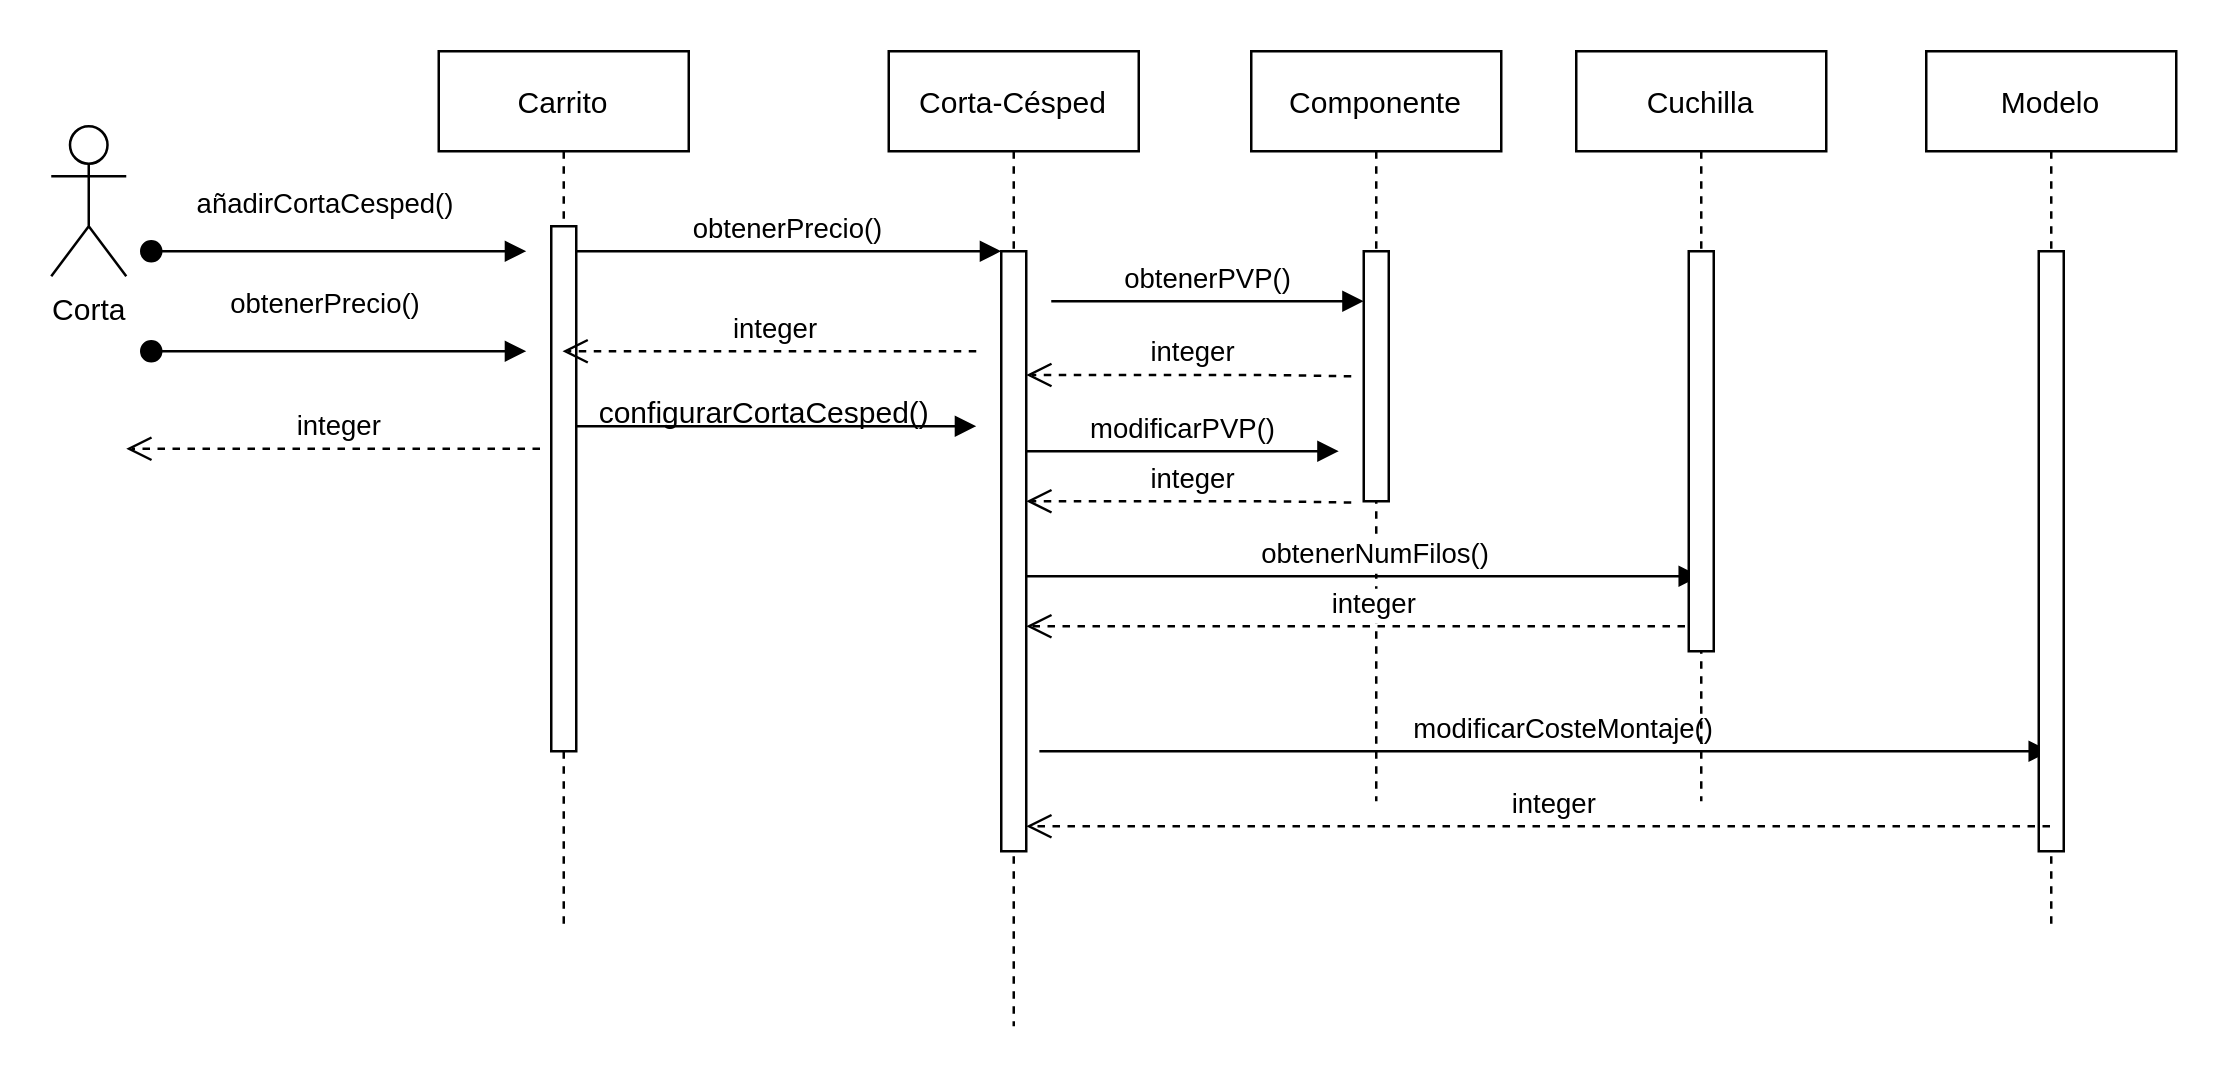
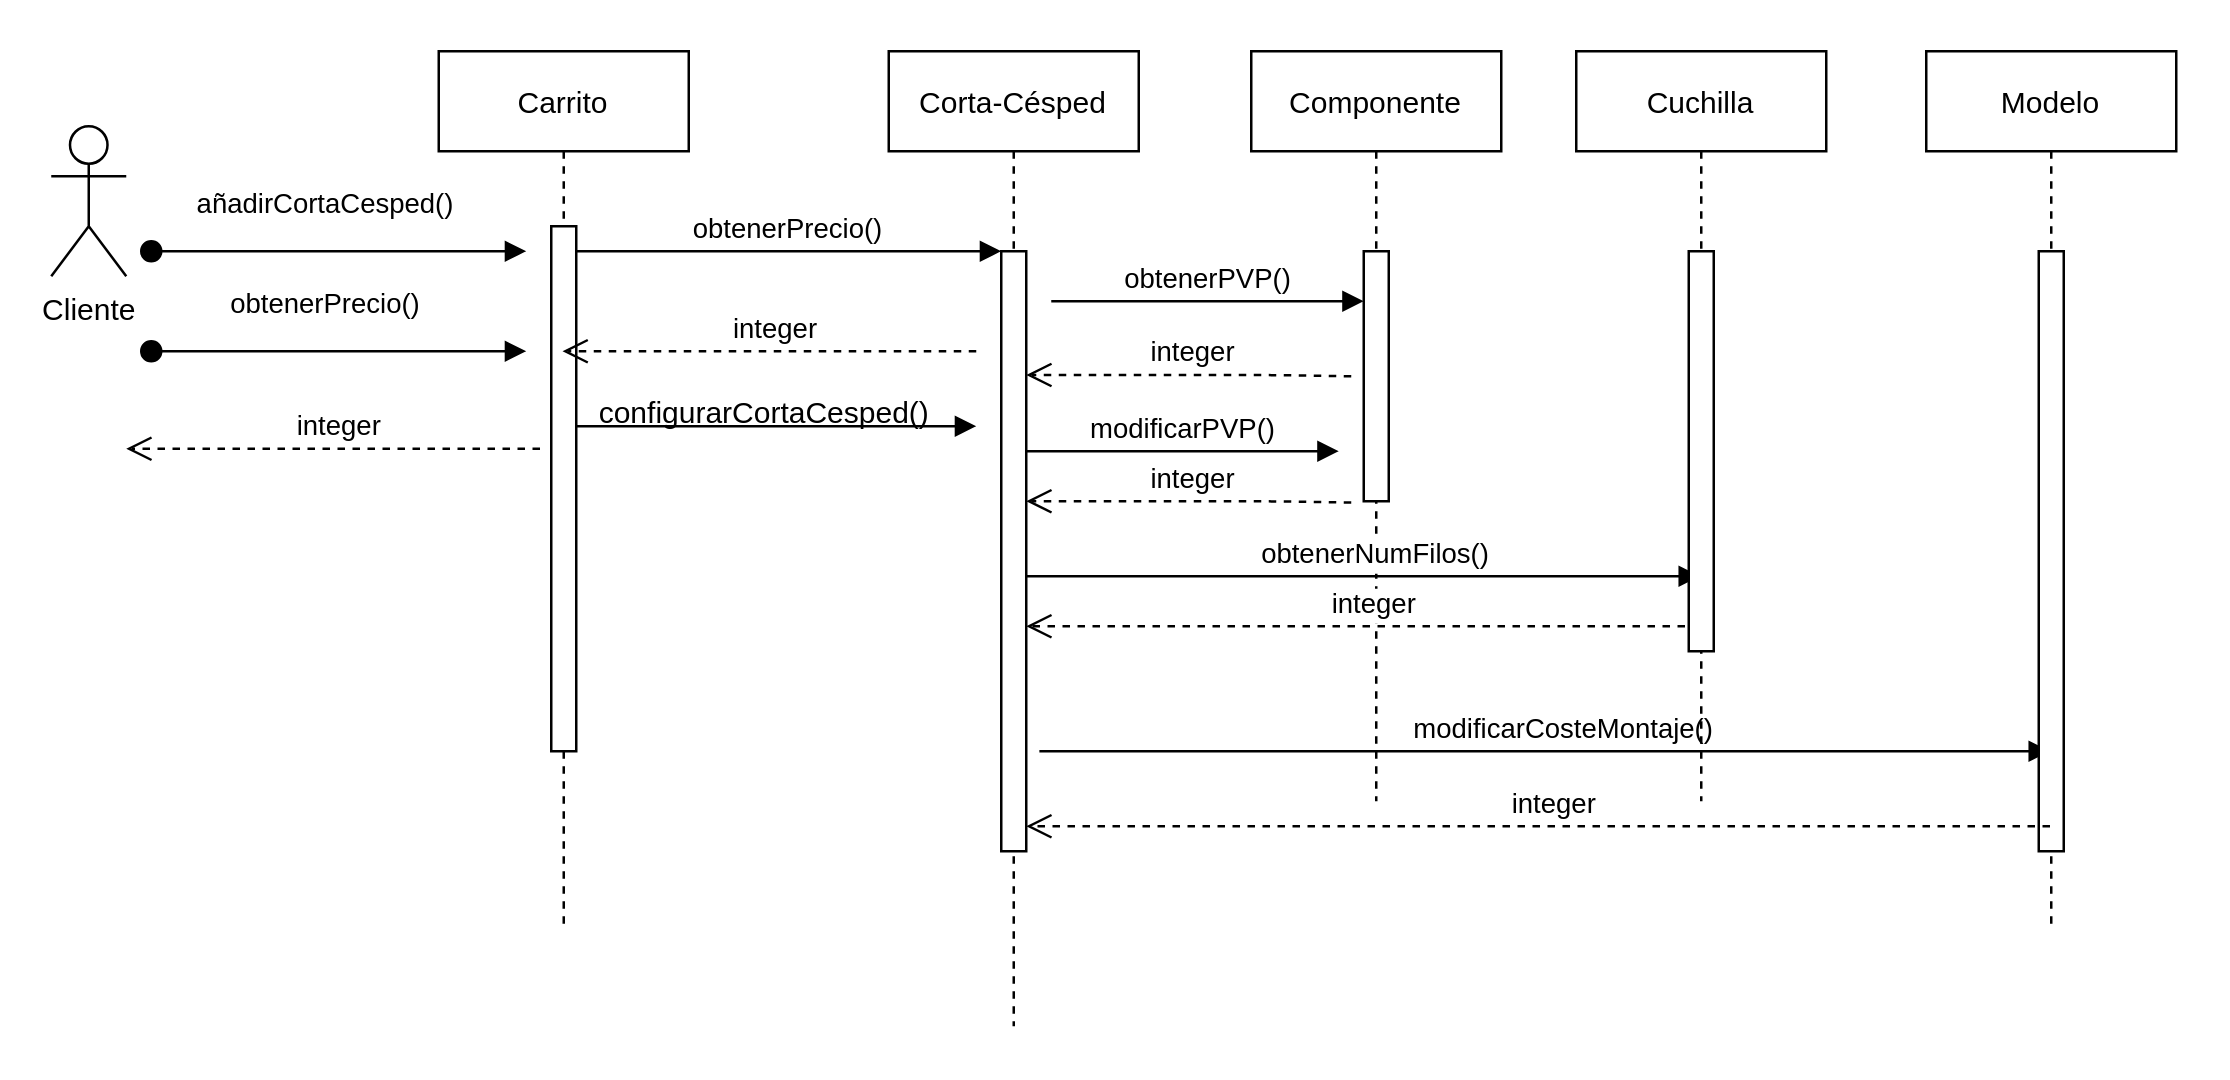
node "Corta": label "Corta" -> "Cliente"
